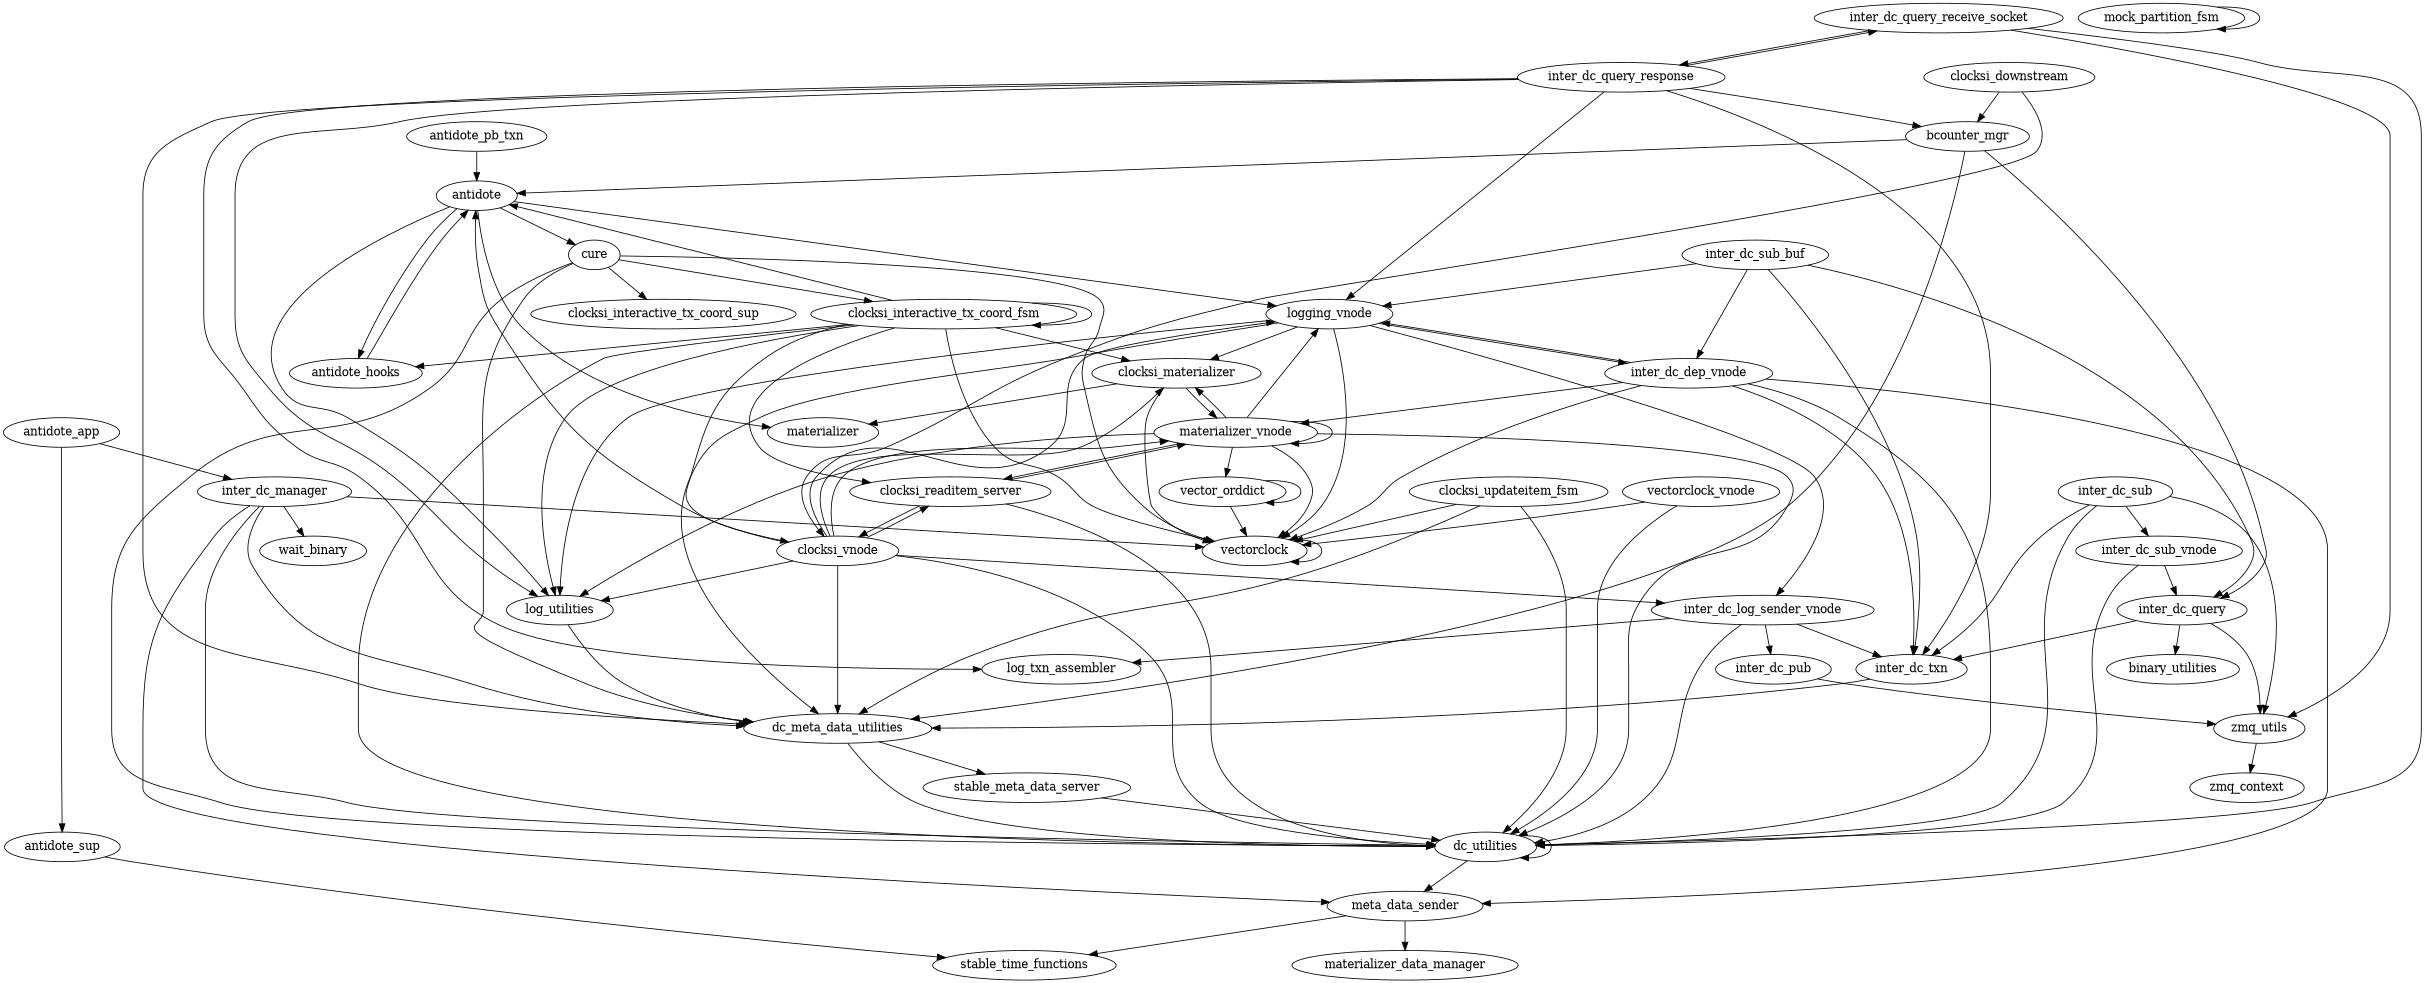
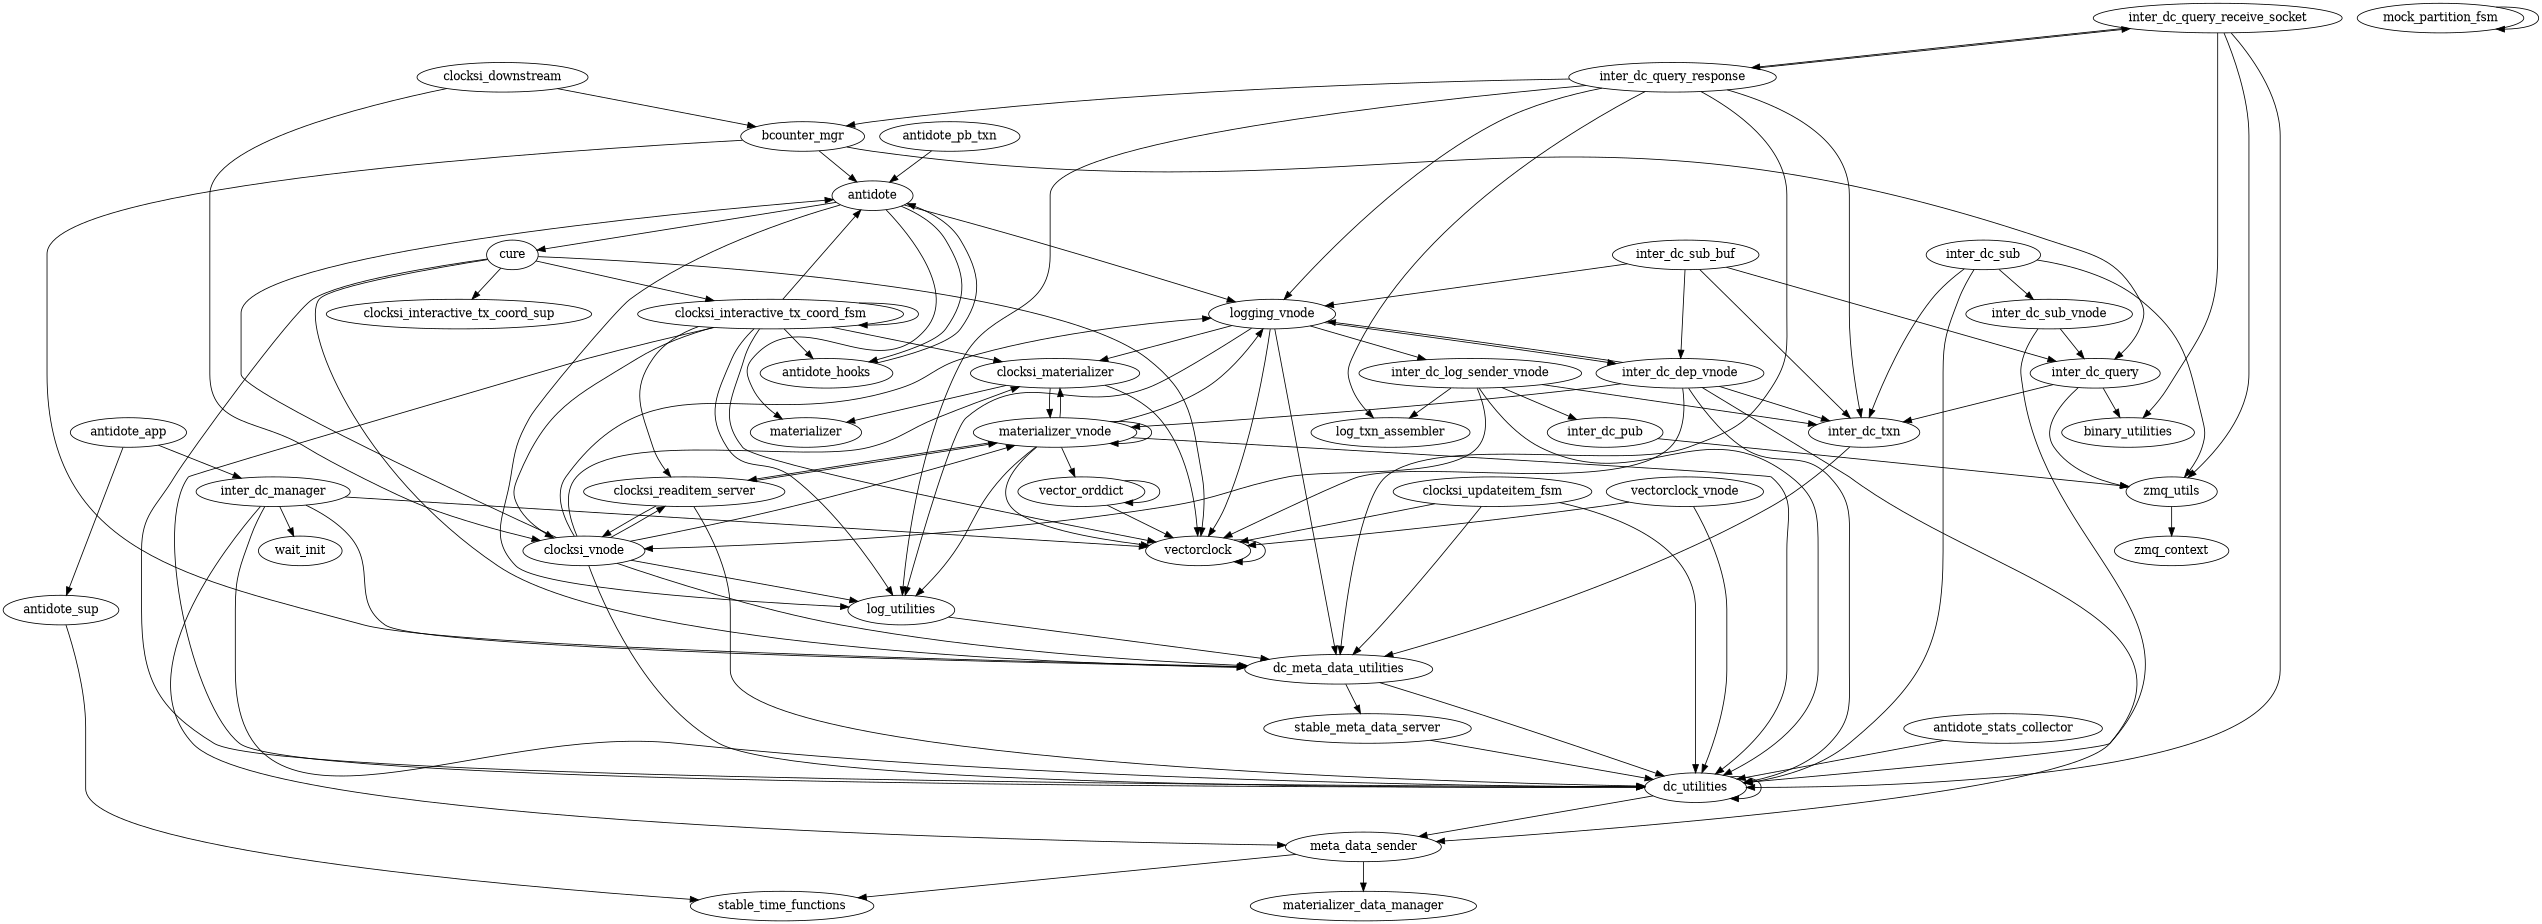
edge "inter_dc_query_receive_socket" -> "binary_utilities": added
node "wait_binary": label "wait_binary" -> "wait_init"
edge "clocksi_vnode" -> "inter_dc_log_sender_vnode": reversed
node "antidote_stats_collector": added
